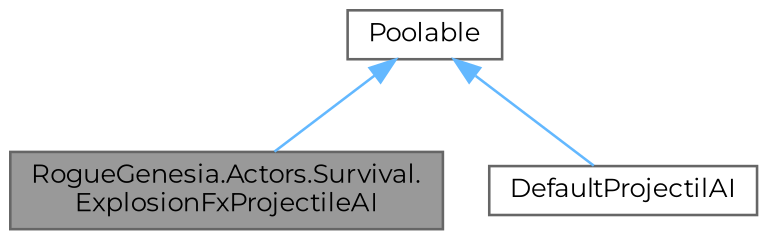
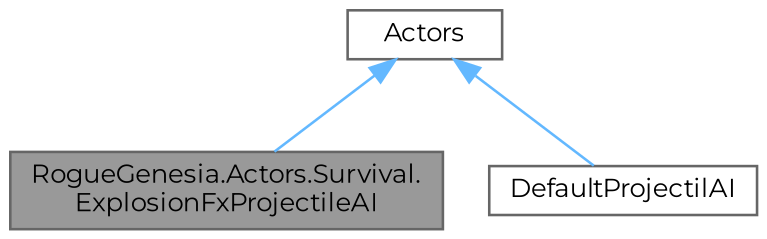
node "Poolable": label "Poolable" -> "Actors"
